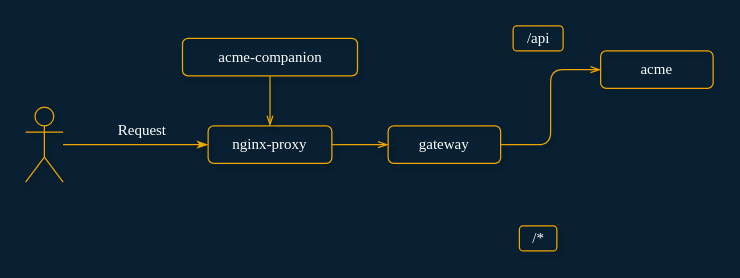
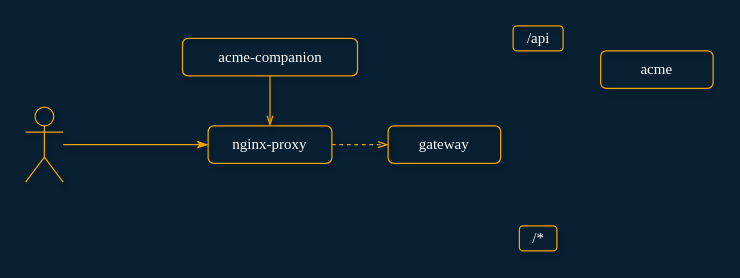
edge "gateway" -> "acme": removed
node "Request": removed
edge "nginx-proxy" -> "gateway": style solid -> dashed
